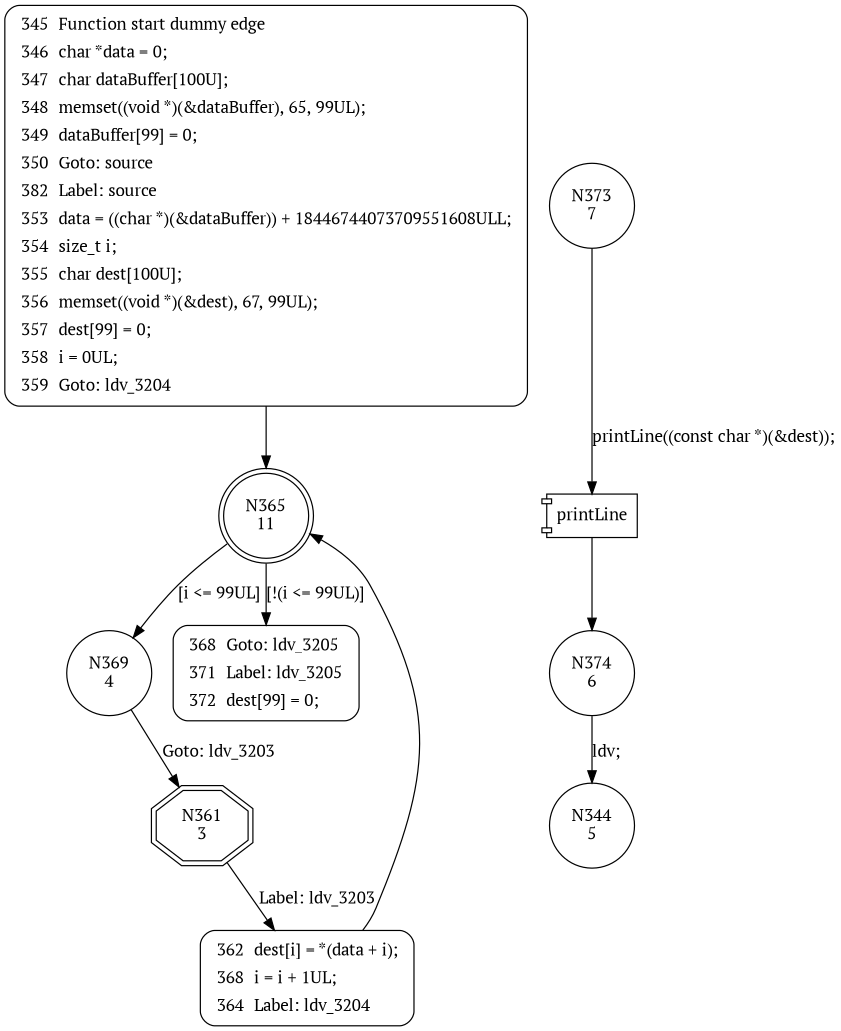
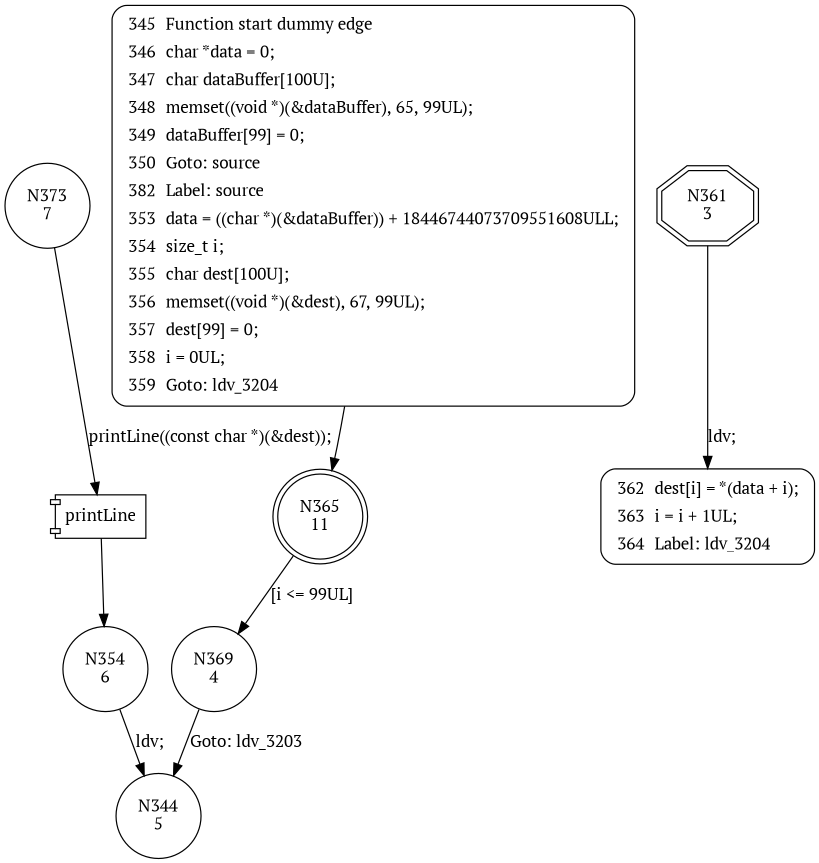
node "368": removed
node "N374 6": label "N374 6" -> "N354 6"
edge "362" -> "N365 11": removed
edge "N369 4" -> "N361 3": now "N369 4" -> "N344 5"
edge "N361 3" -> "362": label "Label: ldv_3203" -> "ldv;"
node "362": text "368" -> "363"
